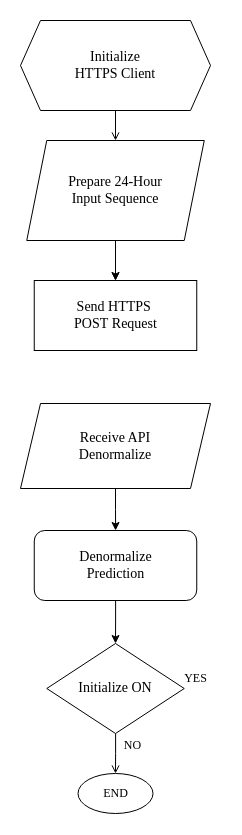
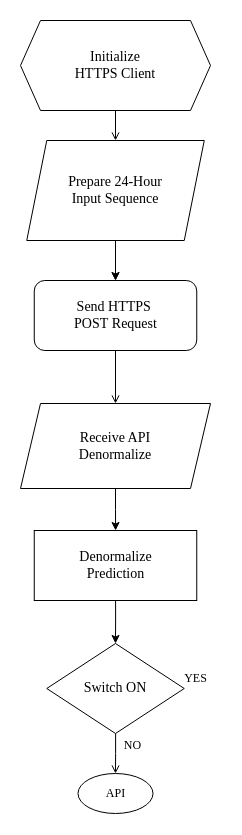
node "Send HTTPS POST Request": shape rectangle -> rounded rectangle
edge "Send HTTPS POST Request" -> "Receive API Denormalize": added
node "Denormalize Prediction": shape rounded rectangle -> rectangle
node "Initialize ON": label "Initialize ON" -> "Switch ON"
node "END": label "END" -> "API"
